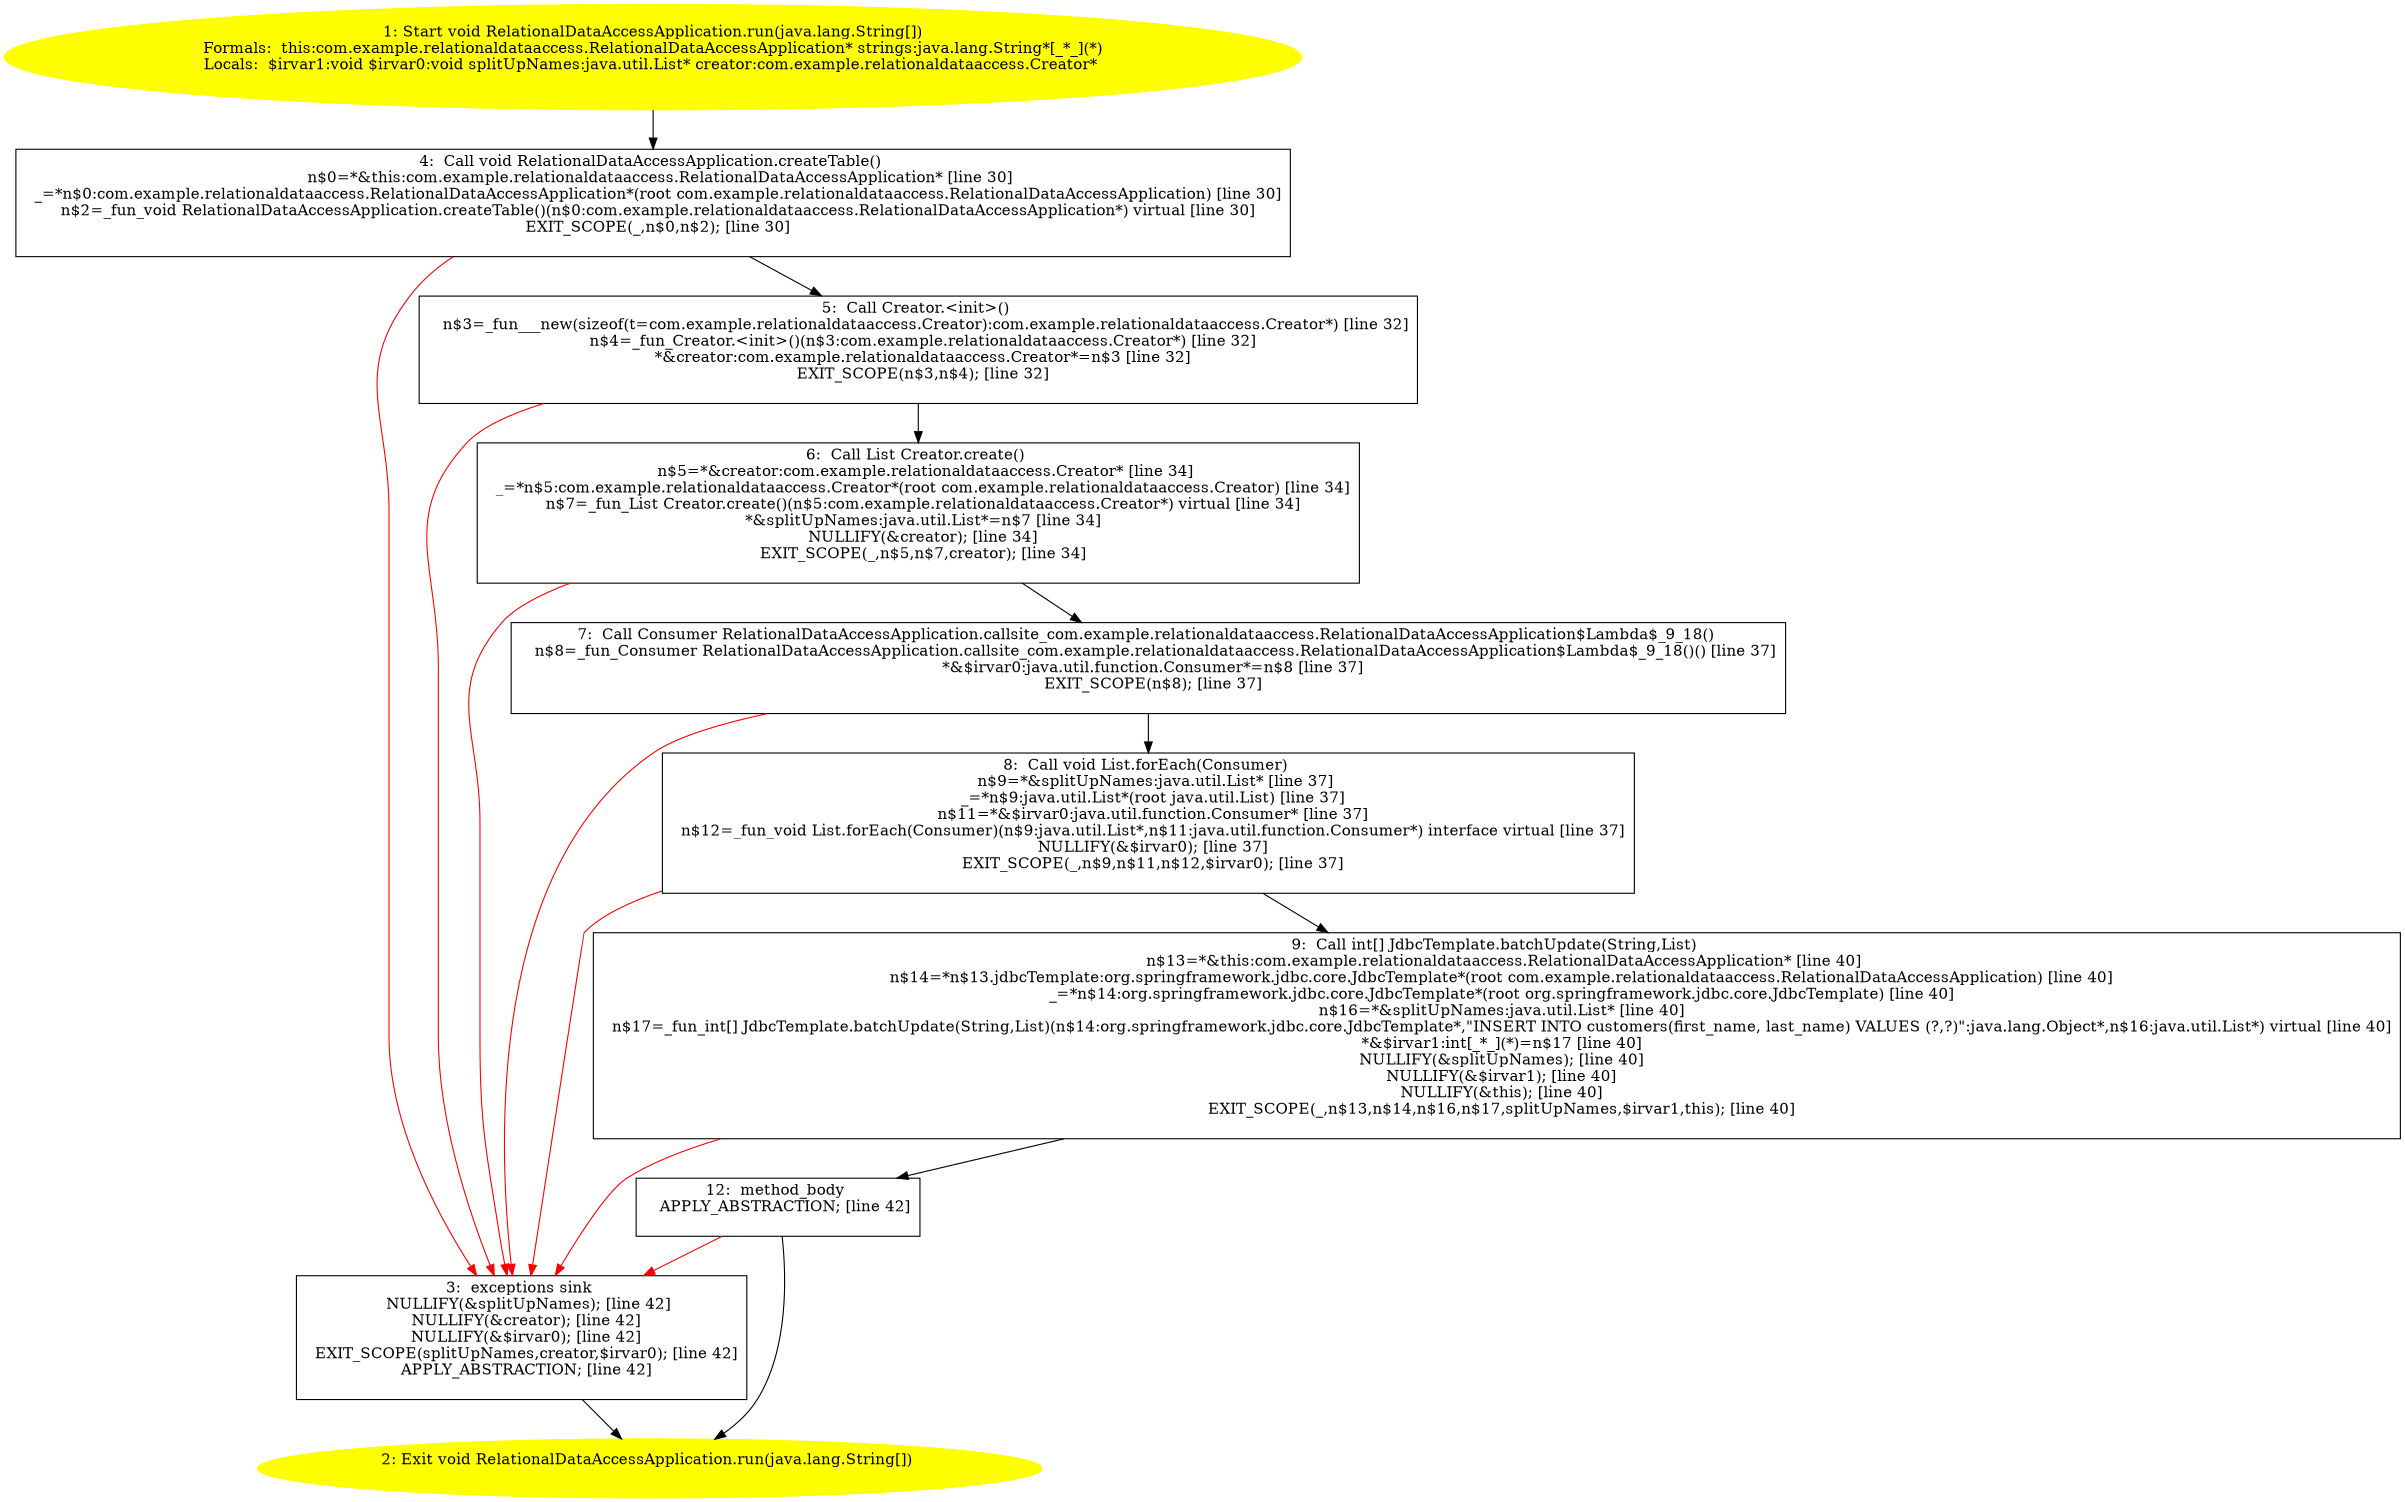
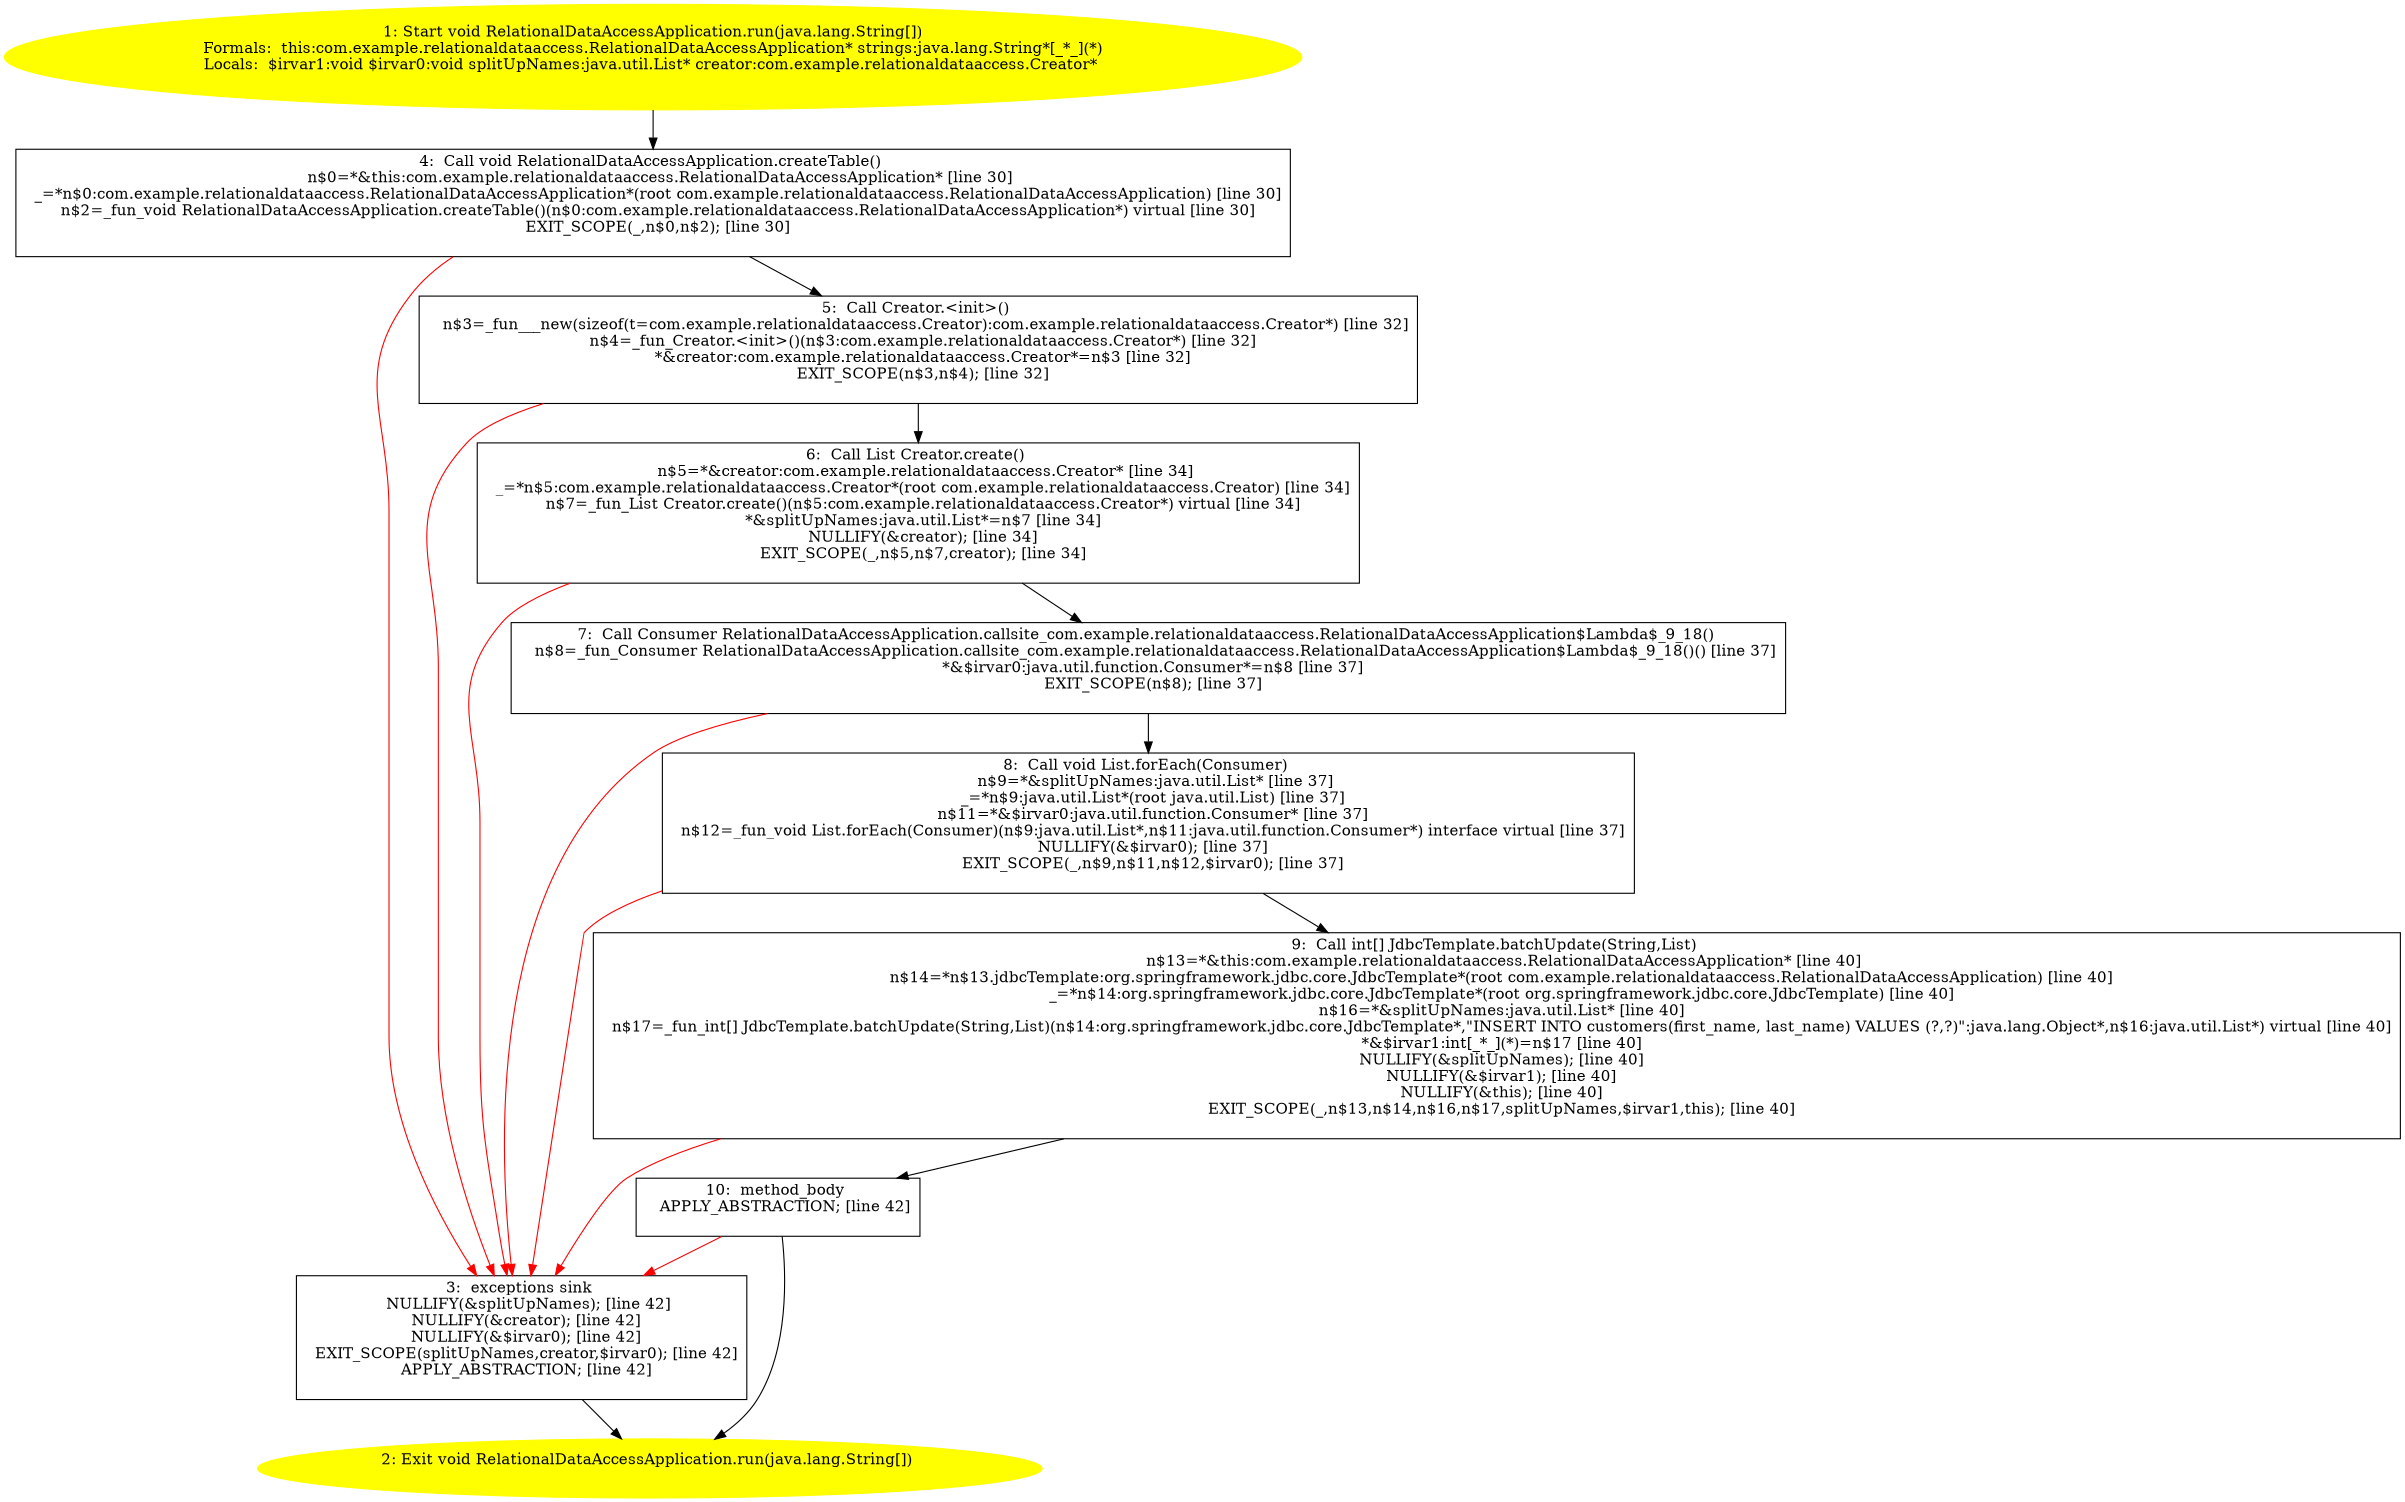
node "12:  method_body APPLY_ABSTRACTION; [line 42]": label "12:  method_body APPLY_ABSTRACTION; [line 42]" -> "10:  method_body APPLY_ABSTRACTION; [line 42]"
